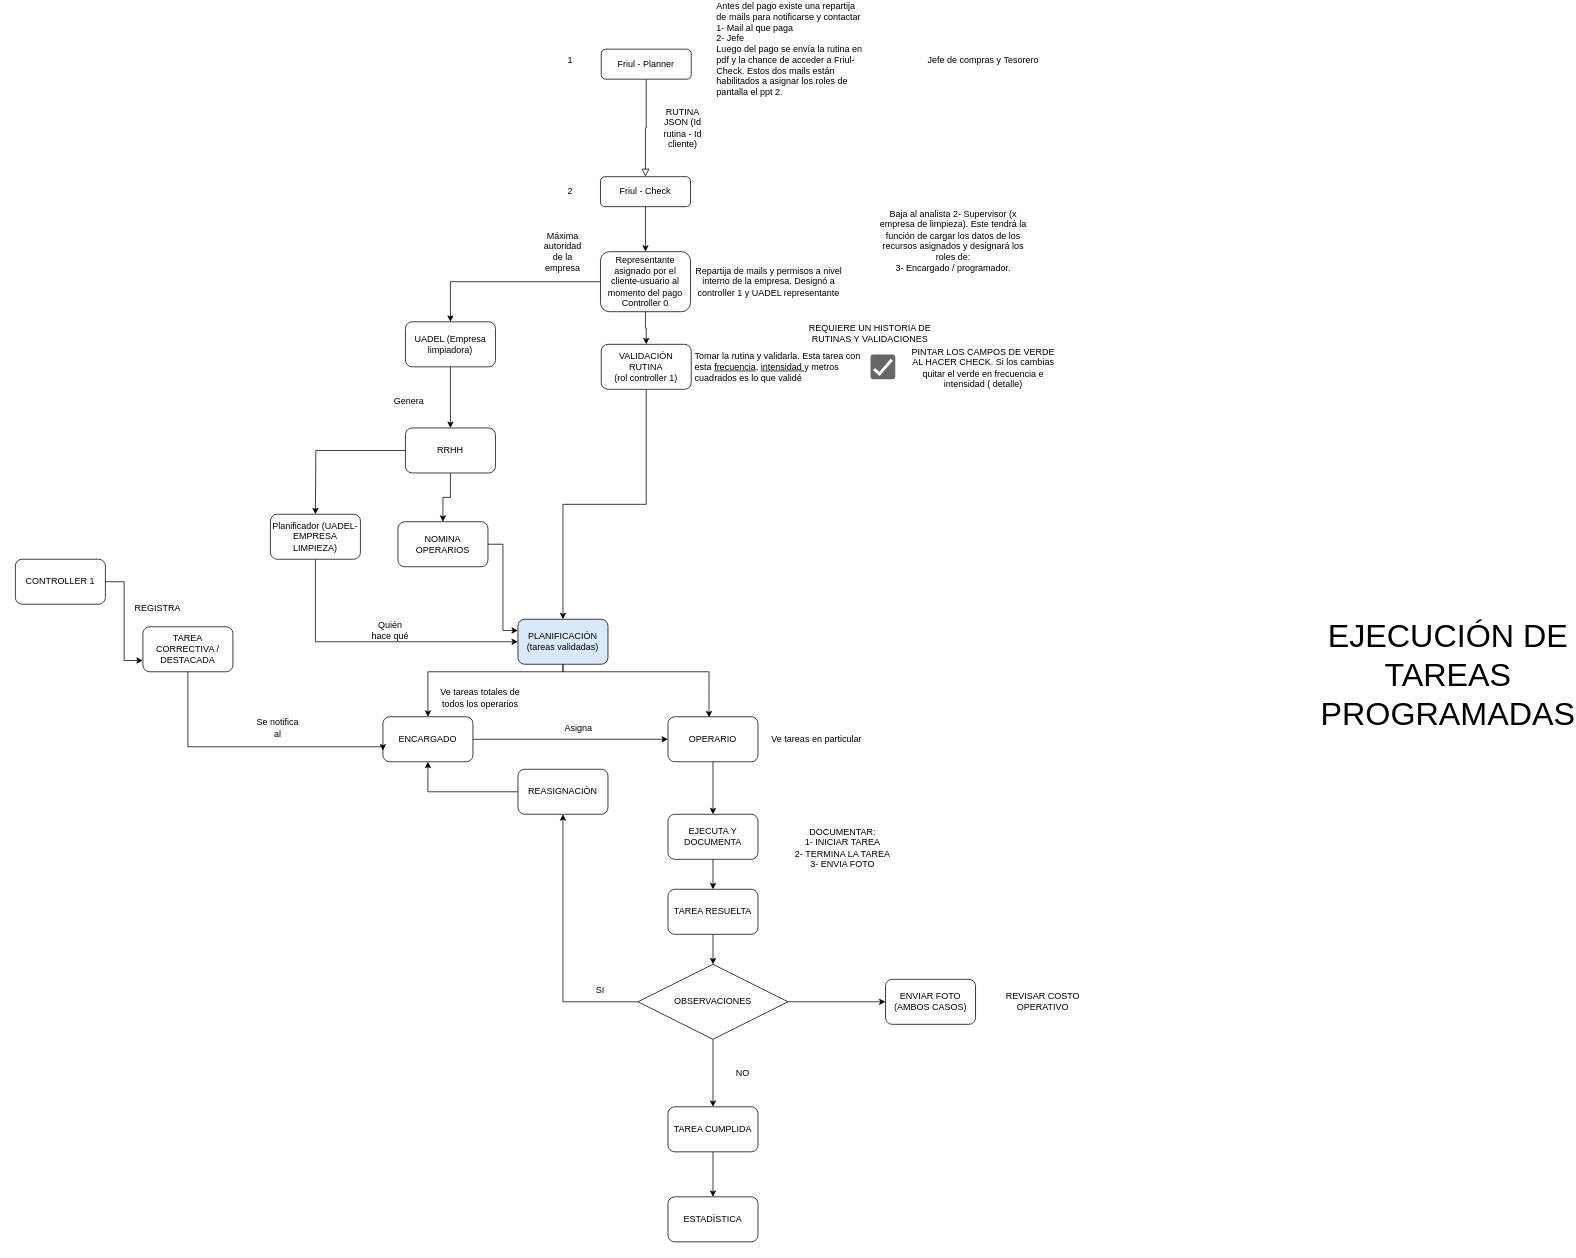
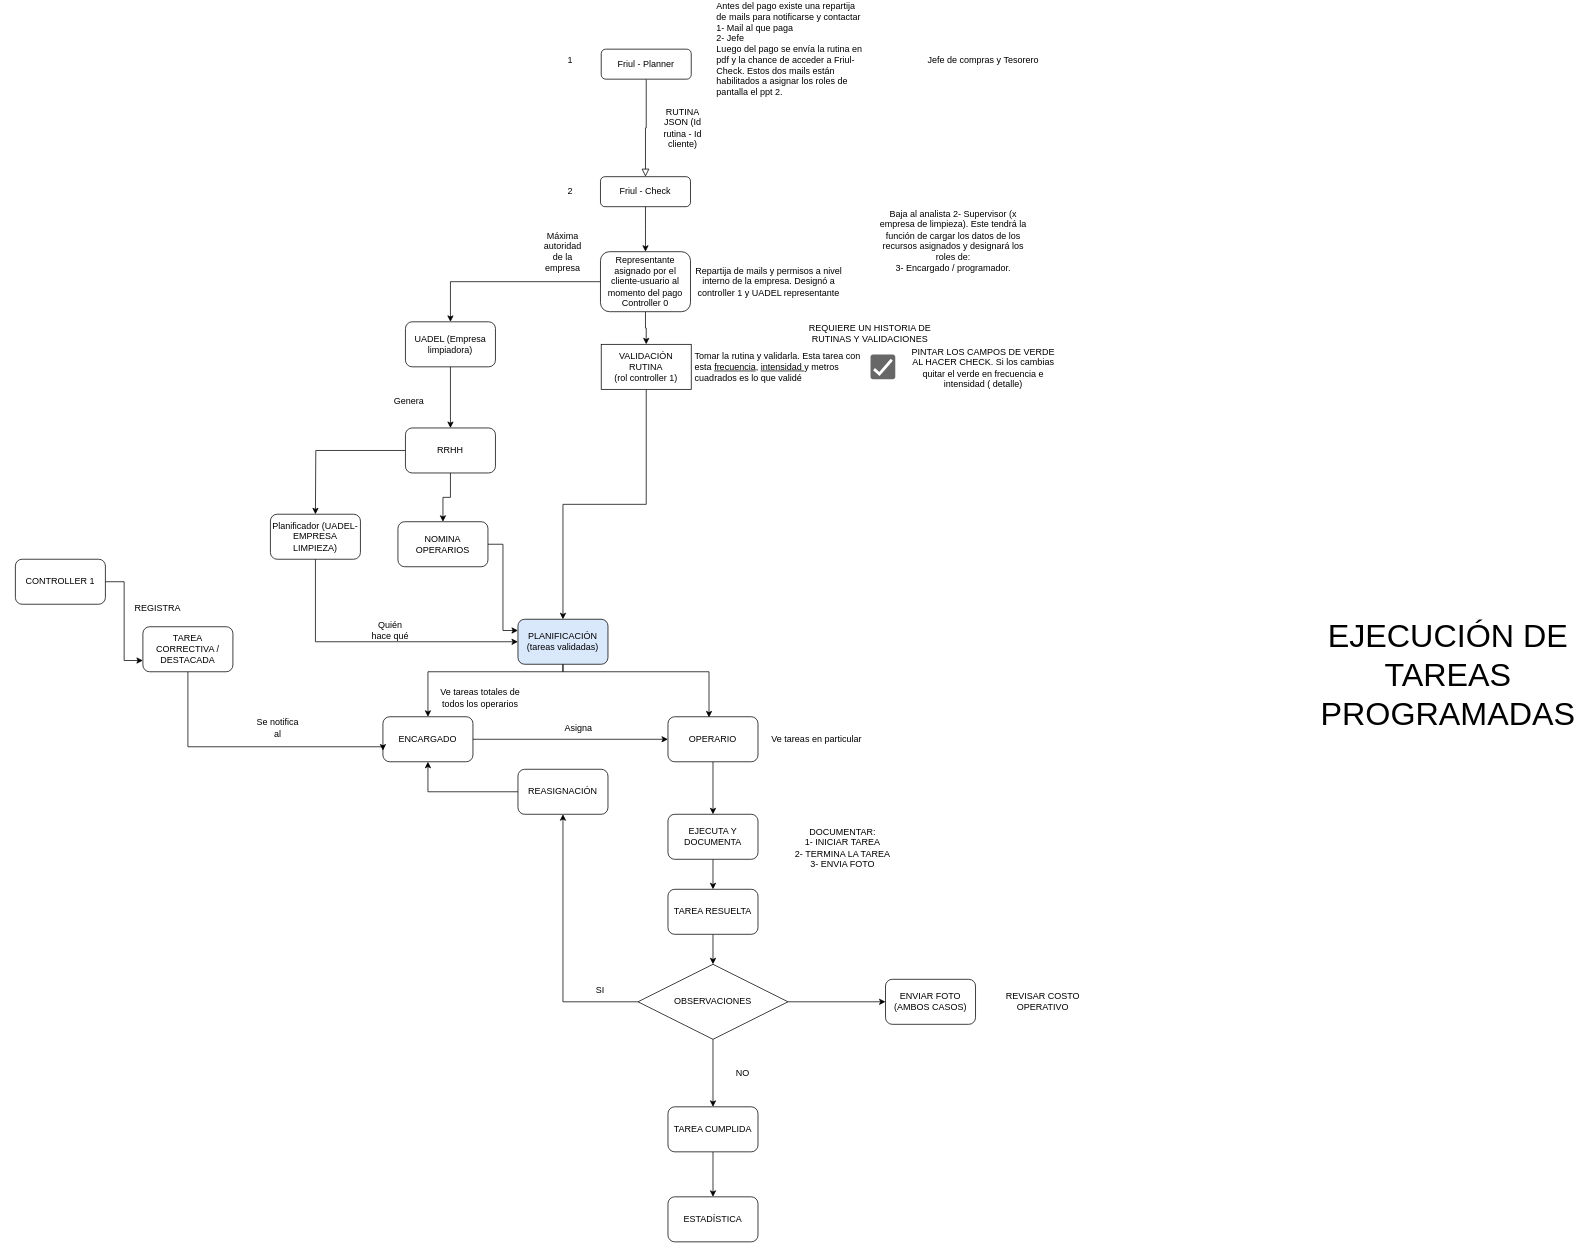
node "VALIDACIÓN RUTINA (rol controller 1)": shape rounded rectangle -> rectangle
